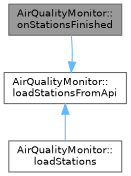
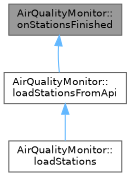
edge "AirQualityMonitor:: onStationsFinished" -> "AirQualityMonitor:: loadStationsFromApi": reversed
